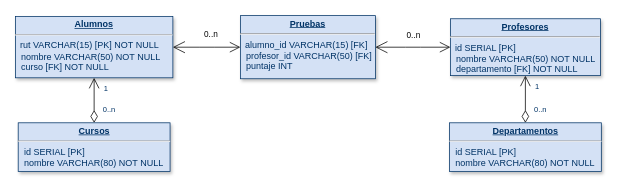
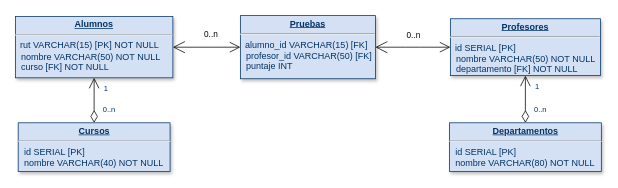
node "Cursos id SERIAL [PK] nombre VARCHAR(80) NOT NULL": label "Cursos id SERIAL [PK] nombre VARCHAR(80) NOT NULL" -> "Cursos id SERIAL [PK] nombre VARCHAR(40) NOT NULL"
